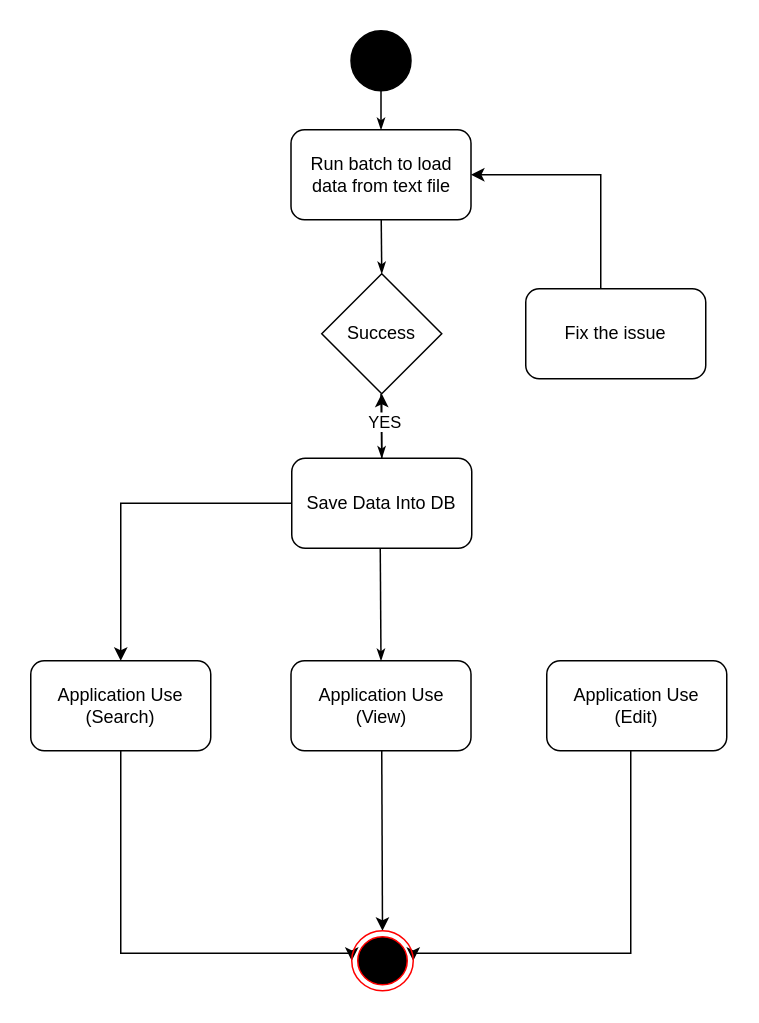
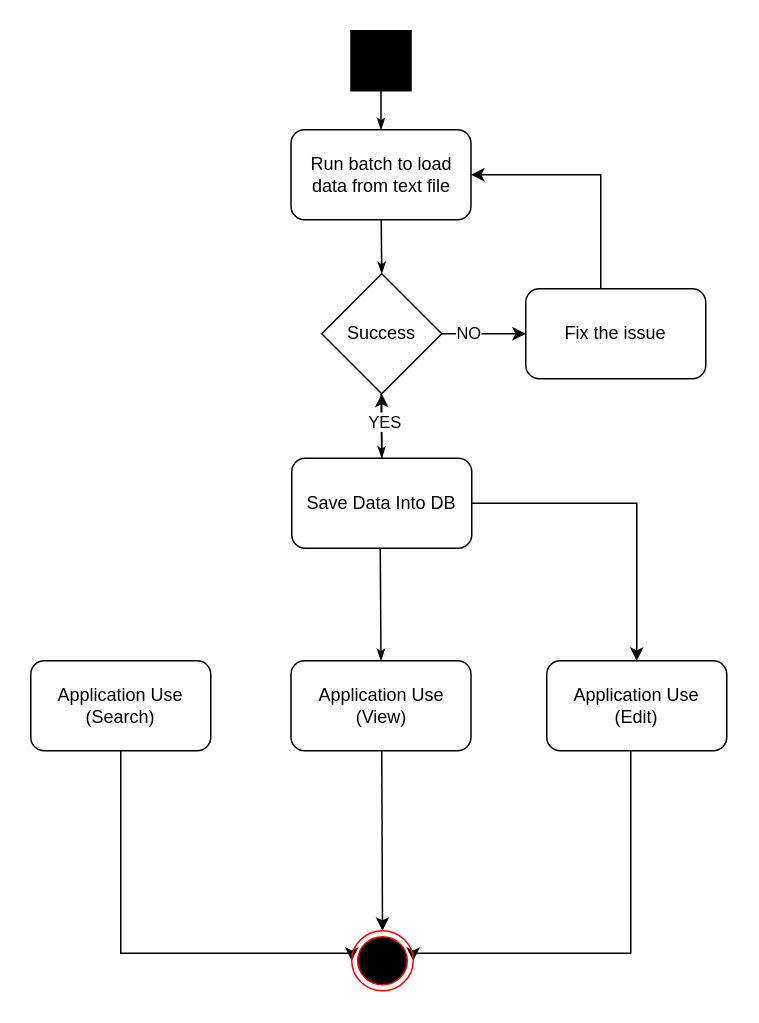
node "z": shape ellipse -> rectangle
edge "Success" -> "Fix the issue": added, label "NO"
edge "Save Data Into DB" -> "Application Use (Search)": now "Save Data Into DB" -> "Application Use (Edit)"
